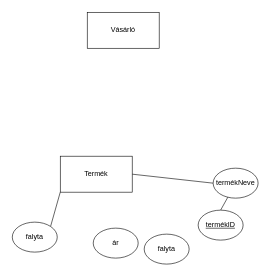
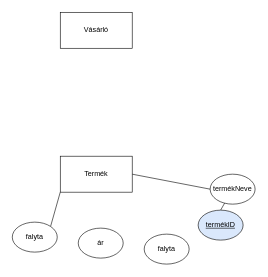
node "Vásárló": moved (123, 30) -> (96, 30)
node "termékNeve": moved (236, 183) -> (233, 189)
node "termékID": fillcolor #ffffff -> #dae8fc
node "ár": moved (116, 243) -> (101, 243)
